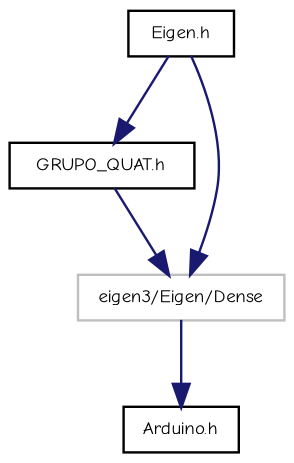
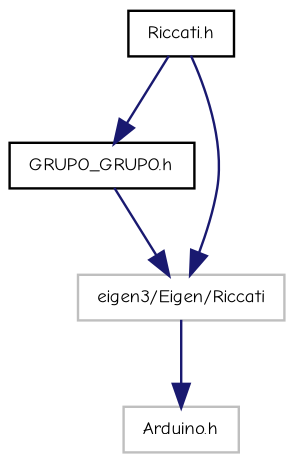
node "Eigen.h": label "Eigen.h" -> "Riccati.h"
node "GRUPO_QUAT.h": label "GRUPO_QUAT.h" -> "GRUPO_GRUPO.h"
node "eigen3/Eigen/Dense": label "eigen3/Eigen/Dense" -> "eigen3/Eigen/Riccati"
node "Arduino.h": color black -> grey75
